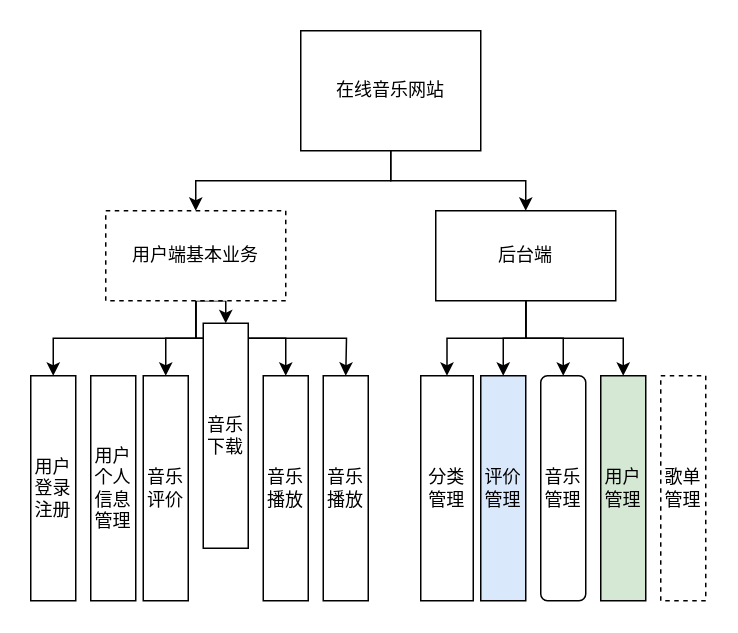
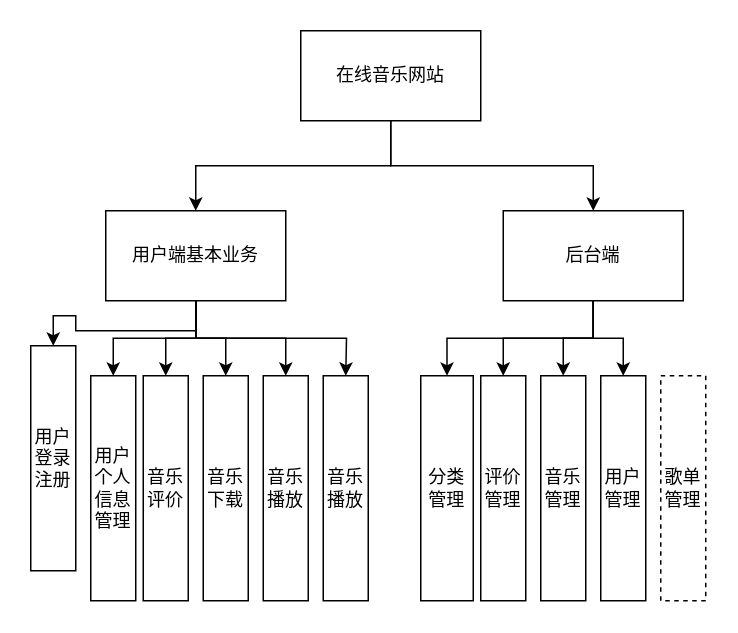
node "在线音乐网站": size 180x120 -> 180x90
node "用户端基本业务": style dashed -> solid
node "后台端": moved (526, 256) -> (593, 256)
edge "用户端基本业务" -> "用户个人信息管理": added
node "音乐下载": moved (226, 436) -> (226, 488)
node "用户 登录 注册": moved (53, 488) -> (53, 458)
node "评价管理": fillcolor #dae8fc -> #ffffff
node "音乐管理": shape rounded rectangle -> rectangle
node "用户管理": fillcolor #d5e8d4 -> #ffffff
